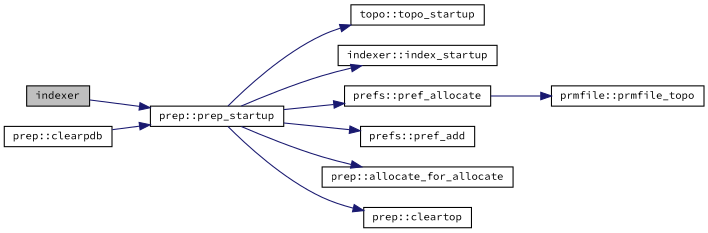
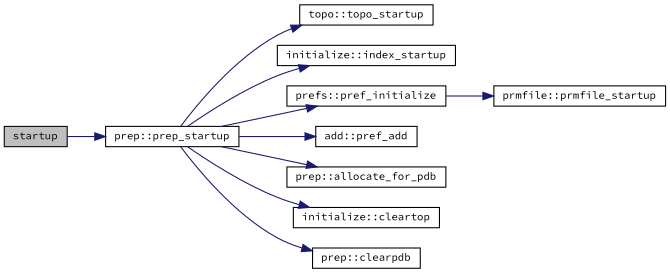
node "indexer::index_startup": label "indexer::index_startup" -> "initialize::index_startup"
node "indexer": label "indexer" -> "startup"
node "prefs::pref_allocate": label "prefs::pref_allocate" -> "prefs::pref_initialize"
node "prmfile::prmfile_topo": label "prmfile::prmfile_topo" -> "prmfile::prmfile_startup"
edge "prep::clearpdb" -> "prep::prep_startup": reversed
node "prefs::pref_add": label "prefs::pref_add" -> "add::pref_add"
node "prep::allocate_for_allocate": label "prep::allocate_for_allocate" -> "prep::allocate_for_pdb"
node "prep::cleartop": label "prep::cleartop" -> "initialize::cleartop"
